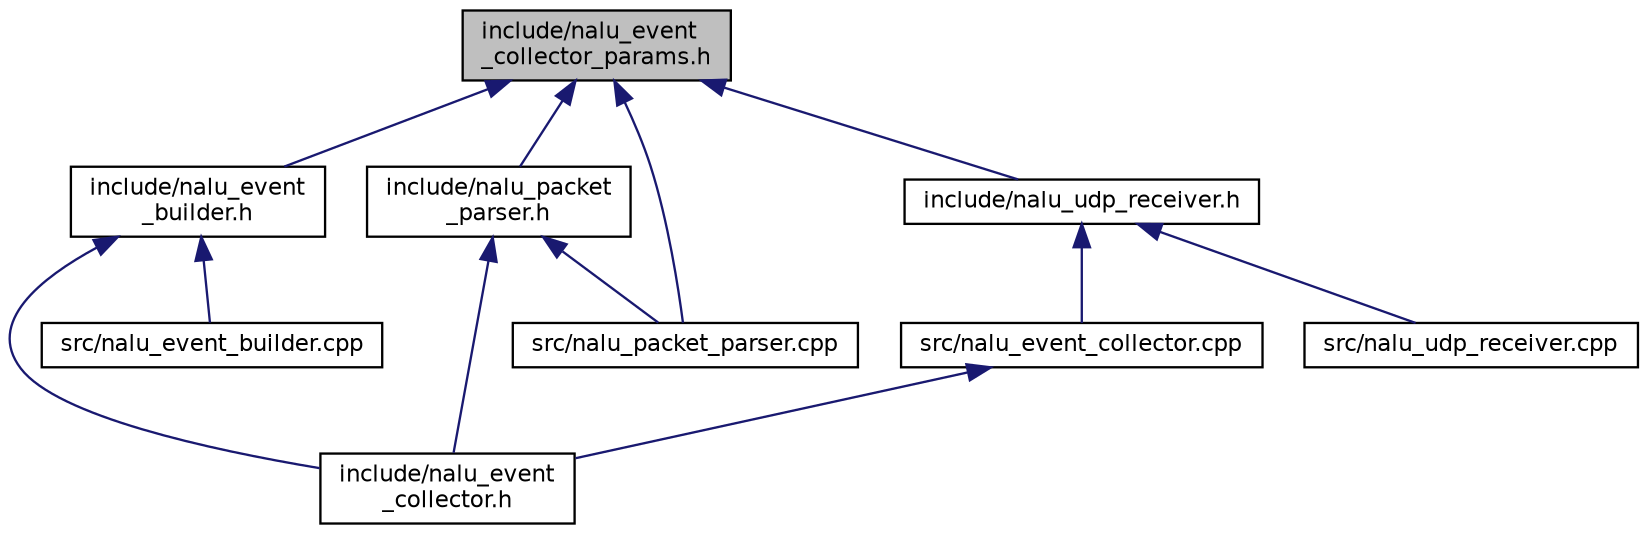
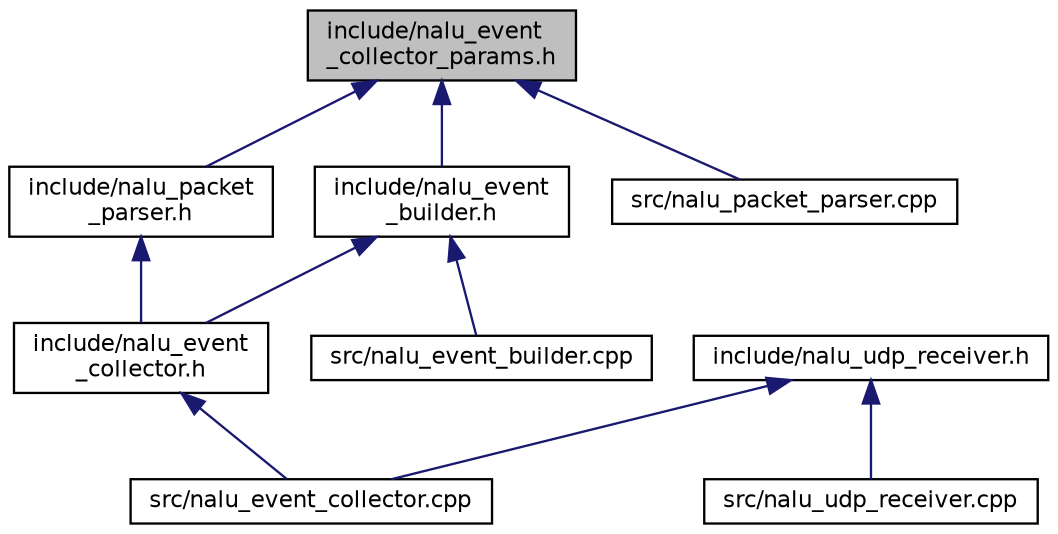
edge "include/nalu_udp_receiver.h" -> "include/nalu_event _collector_params.h": removed
edge "src/nalu_packet_parser.cpp" -> "include/nalu_packet _parser.h": removed
edge "include/nalu_event _collector.h" -> "src/nalu_event_collector.cpp": reversed
